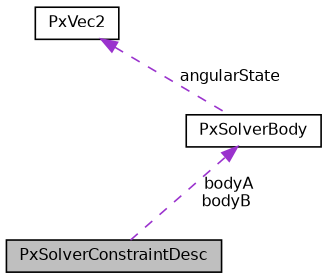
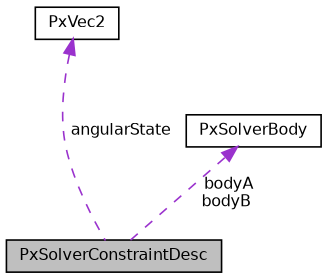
edge "PxSolverBody" -> "PxVec2": now "PxSolverConstraintDesc" -> "PxVec2"
